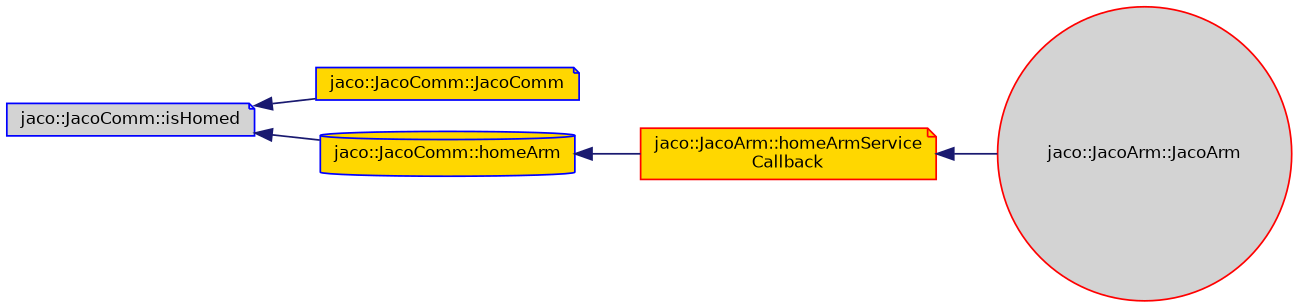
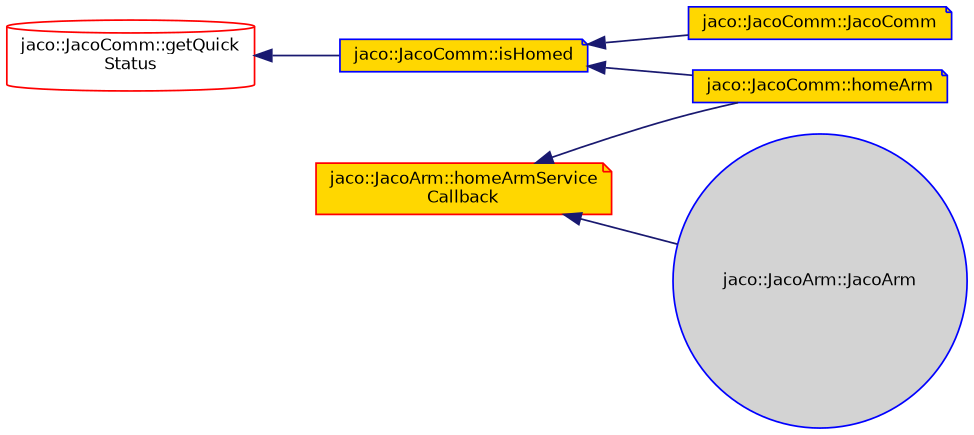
node "jaco::JacoComm::getQuick Status": added
node "jaco::JacoComm::isHomed": fillcolor lightgrey -> gold
node "jaco::JacoComm::homeArm": shape cylinder -> note
edge "jaco::JacoArm::homeArmService Callback" -> "jaco::JacoComm::homeArm": reversed
node "jaco::JacoArm::JacoArm": color red -> blue
